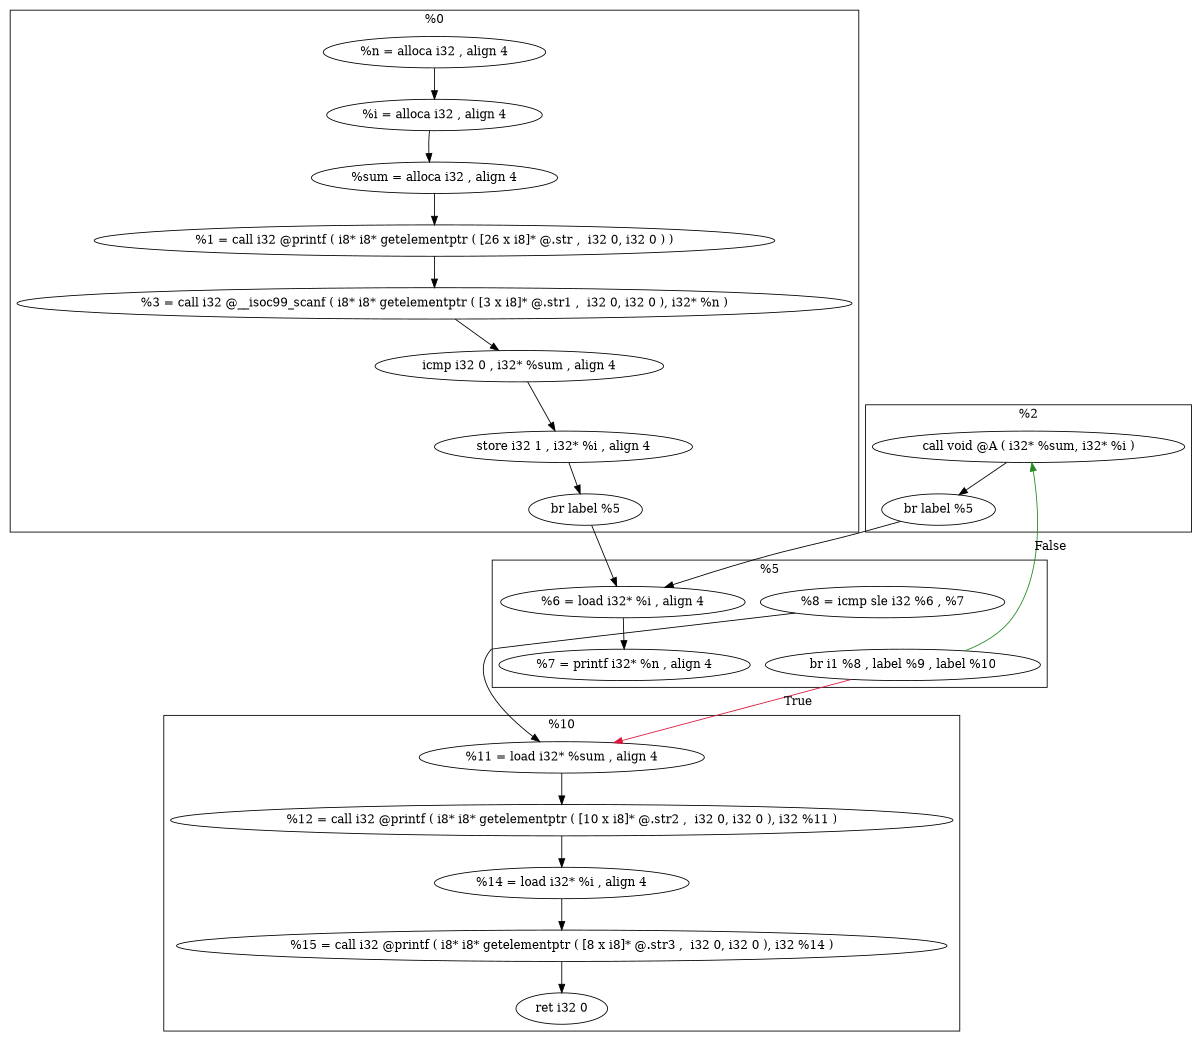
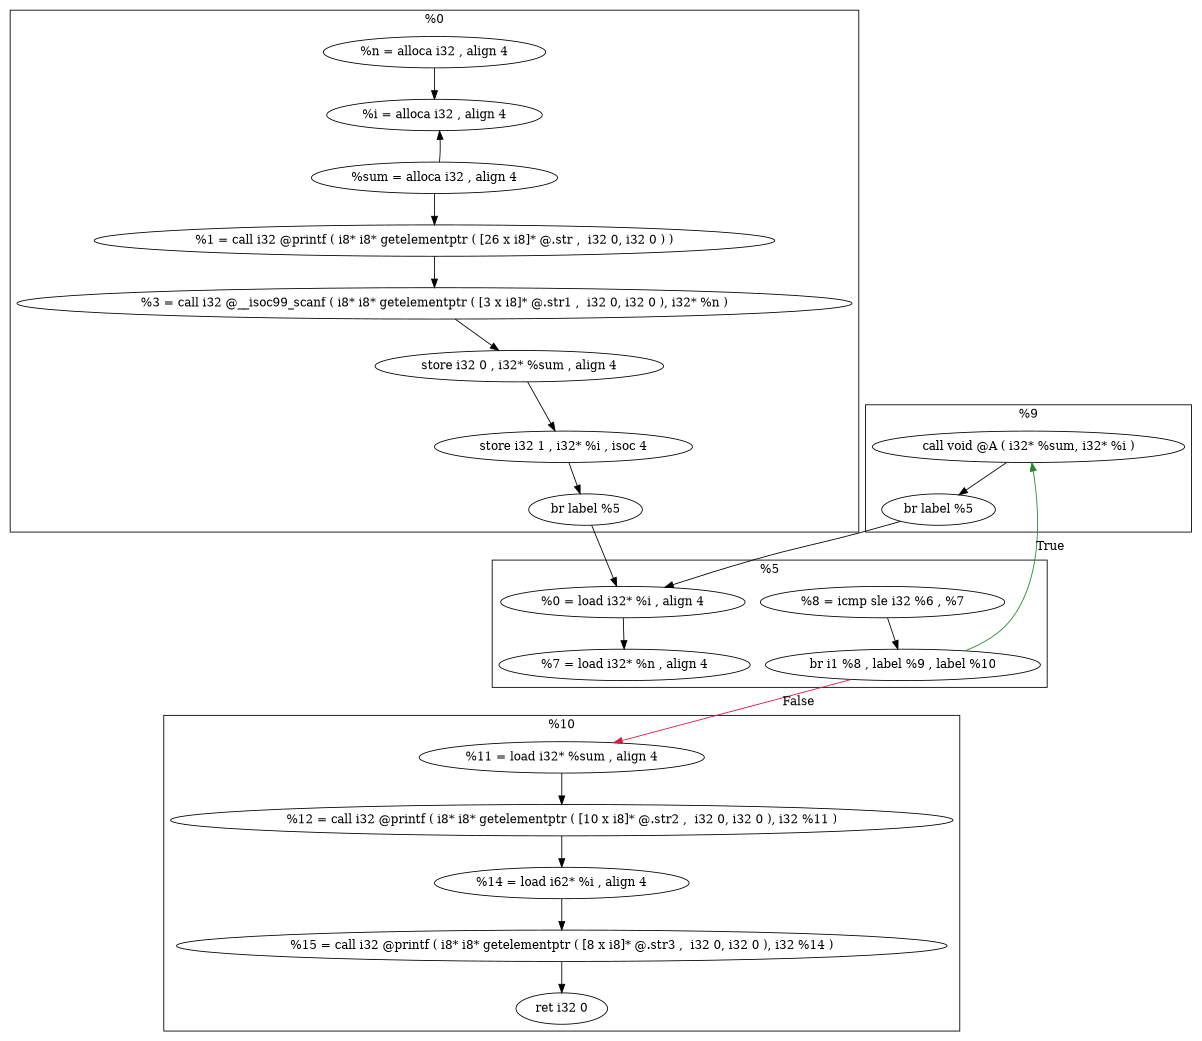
edge "%i = alloca i32 , align 4" -> "%sum = alloca i32 , align 4": reversed
node "icmp i32 0 , i32* %sum , align 4": label "icmp i32 0 , i32* %sum , align 4" -> "store i32 0 , i32* %sum , align 4"
cluster "%2": label "%2" -> "%9"
node "store i32 1 , i32* %i , align 4": label "store i32 1 , i32* %i , align 4" -> "store i32 1 , i32* %i , isoc 4"
edge "br i1 %8 , label %9 , label %10" -> "call void @A ( i32* %sum, i32* %i )": label "False" -> "True"
node "%6 = load i32* %i , align 4": label "%6 = load i32* %i , align 4" -> "%0 = load i32* %i , align 4"
edge "%8 = icmp sle i32 %6 , %7" -> "%11 = load i32* %sum , align 4": now "%8 = icmp sle i32 %6 , %7" -> "br i1 %8 , label %9 , label %10"
node "%7 = printf i32* %n , align 4": label "%7 = printf i32* %n , align 4" -> "%7 = load i32* %n , align 4"
edge "br i1 %8 , label %9 , label %10" -> "%11 = load i32* %sum , align 4": label "True" -> "False"
node "%14 = load i32* %i , align 4": label "%14 = load i32* %i , align 4" -> "%14 = load i62* %i , align 4"
